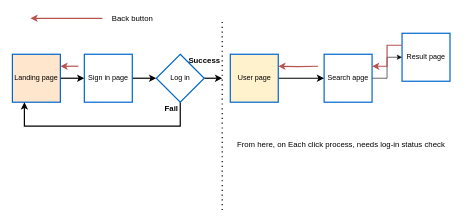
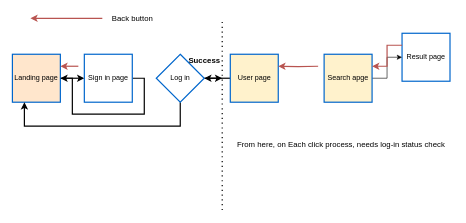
edge "Sign in page" -> "Log in": now "Sign in page" -> "Landing page"
edge "User page" -> "Search apge": now "User page" -> "Log in"
node "Search apge": fillcolor #ffffff -> #fff2cc
node "Fail": removed
